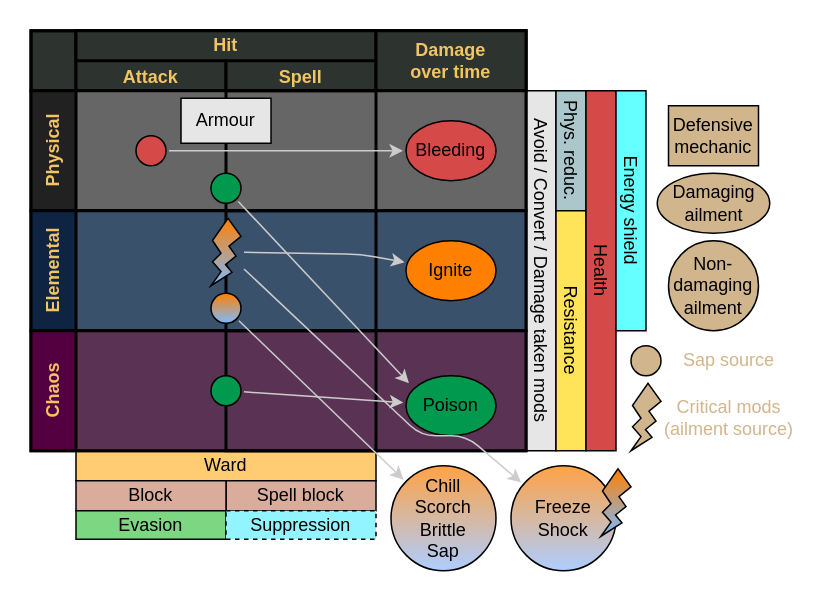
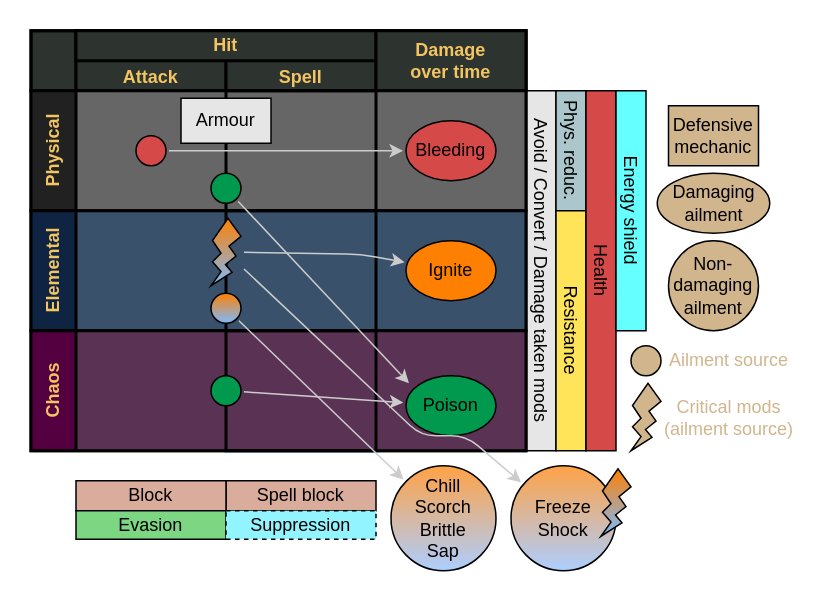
node "Sap source": label "Sap source" -> "Ailment source"
node "Ward": removed
